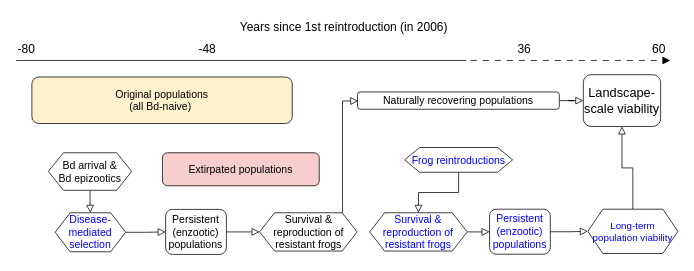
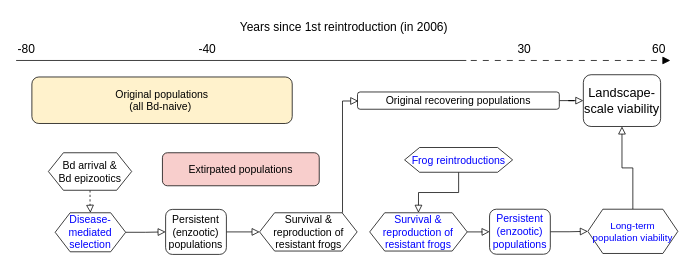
node "-48": label "-48" -> "-40"
node "36": label "36" -> "30"
node "Naturally recovering populations": label "Naturally recovering populations" -> "Original recovering populations"
edge "Bd arrival & Bd epizootics" -> "Disease-mediated selection": style solid -> dashed
